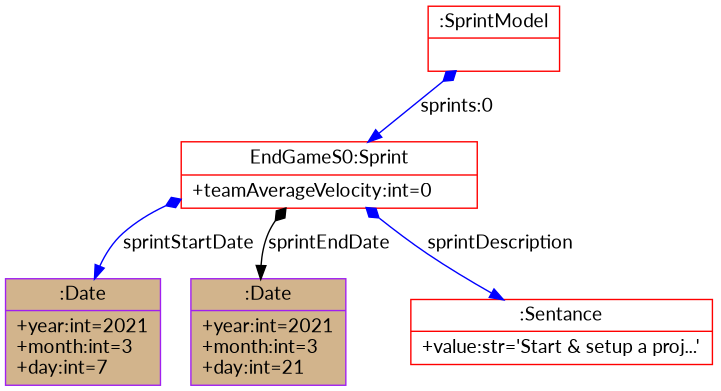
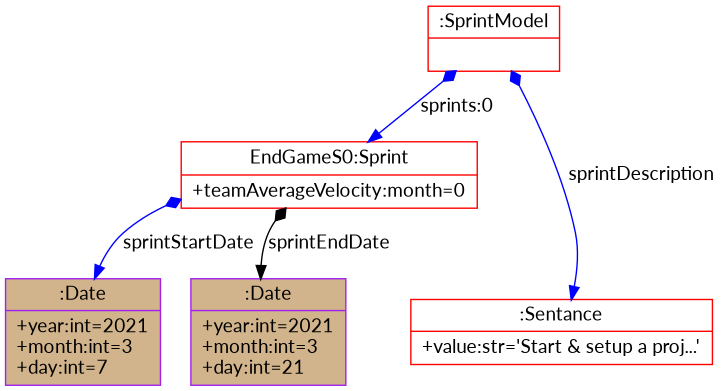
node "EndGameS0:Sprint": text "+teamAverageVelocity:int=0" -> "+teamAverageVelocity:month=0"
edge "EndGameS0:Sprint" -- ":Sentance": now ":SprintModel" -- ":Sentance"
